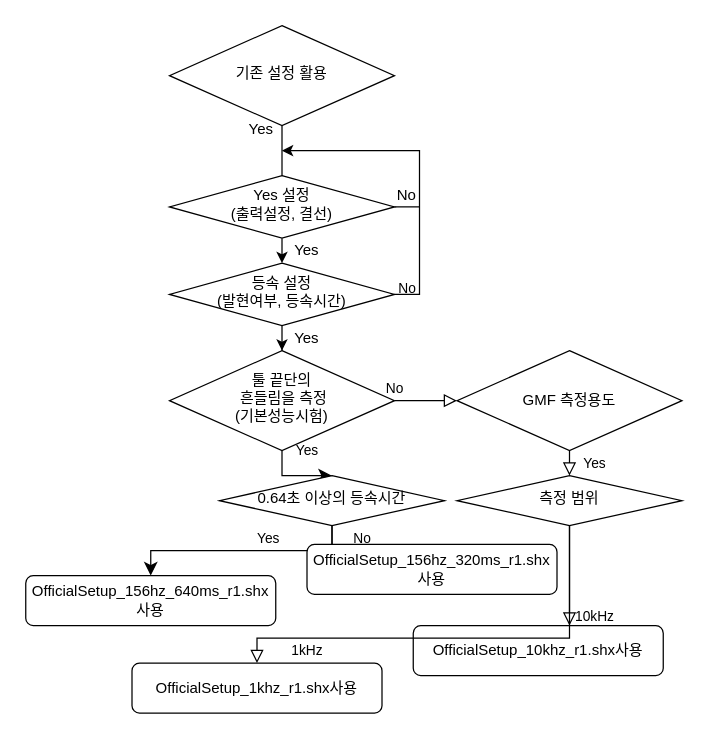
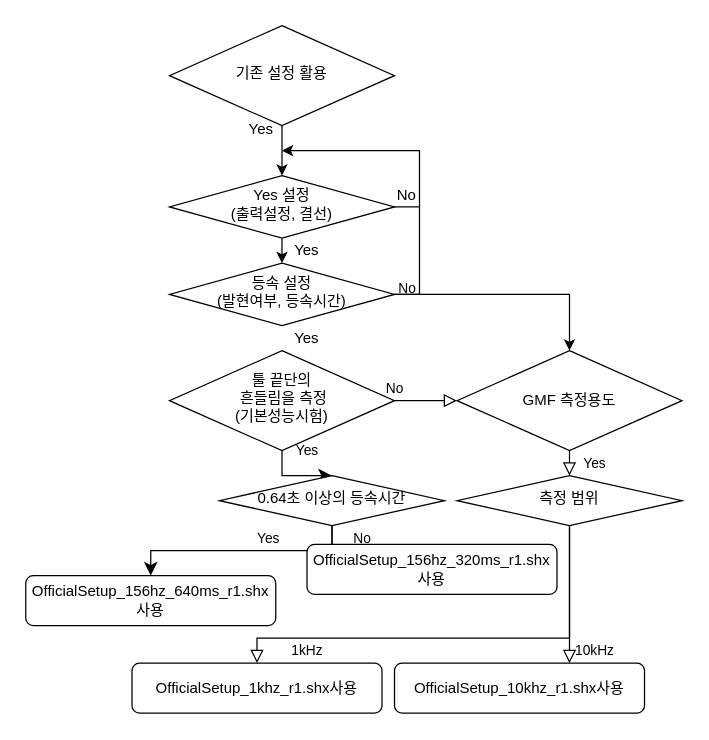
edge "기존 설정 활용" -- "Yes 설정 (출력설정, 결선)": arrowhead none -> classic
edge "등속 설정 (발현여부, 등속시간)" -> "툴 끝단의 흔들림을 측정 (기본성능시험)": now "등속 설정 (발현여부, 등속시간)" -> "GMF 측정용도"
node "OfficialSetup_10khz_r1.shx사용": moved (538, 651) -> (519, 688)
